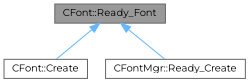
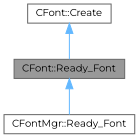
edge "CFont::Create" -> "CFont::Ready_Font": reversed
node "CFontMgr::Ready_Create": label "CFontMgr::Ready_Create" -> "CFontMgr::Ready_Font"
